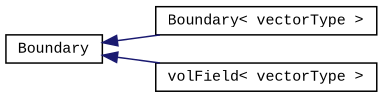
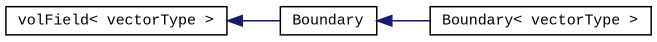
edge "volField< vectorType >" -> "Boundary": reversed
